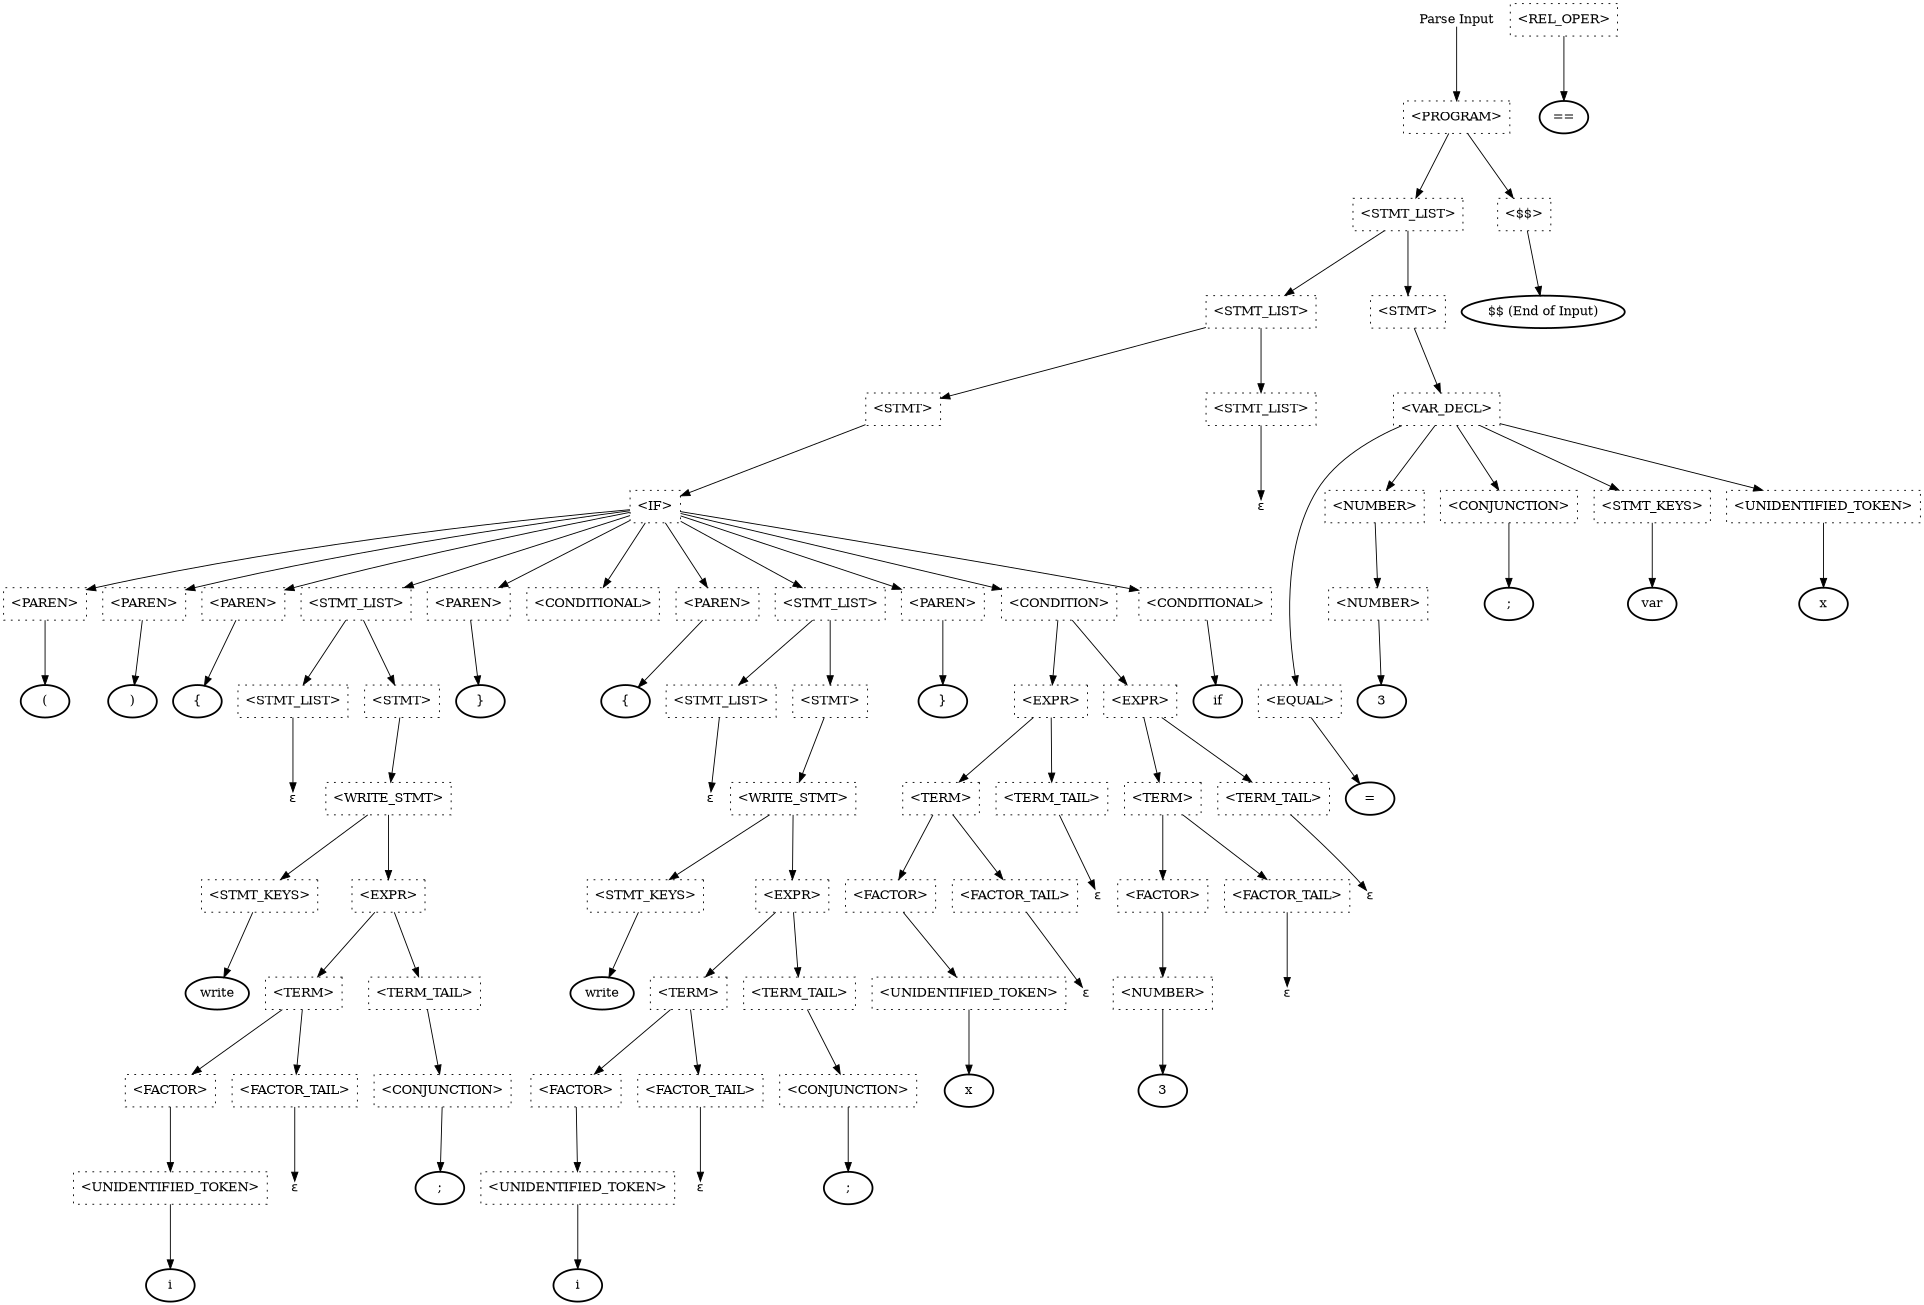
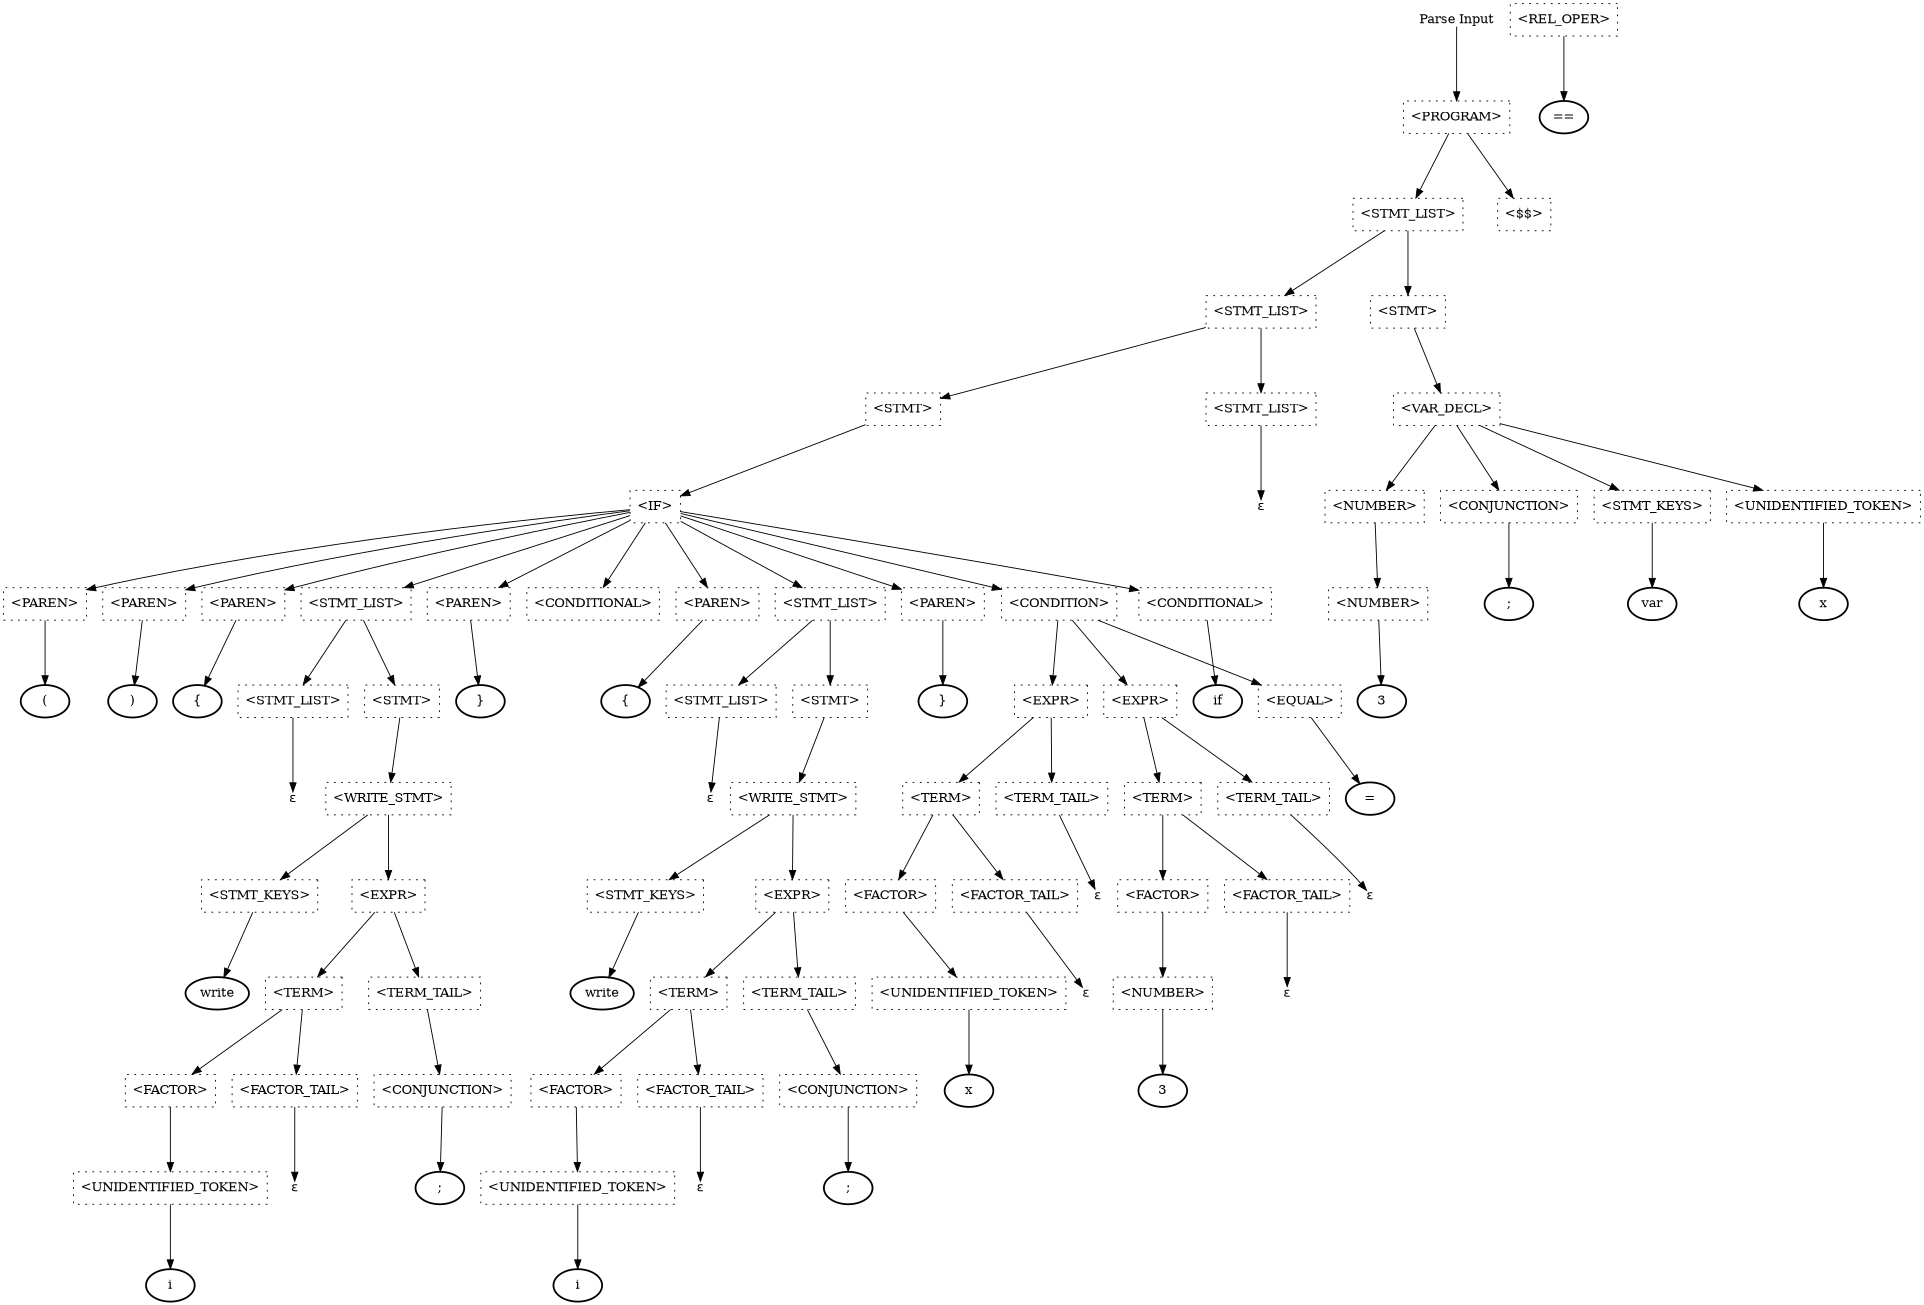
node "$$ (End of Input)": removed
edge "<VAR_DECL>" -> "<EQUAL>": now "<CONDITION>" -> "<EQUAL>"
